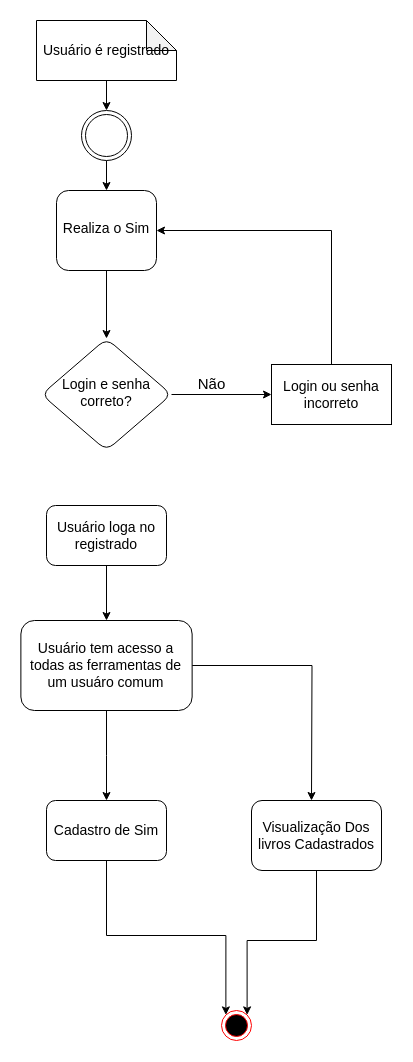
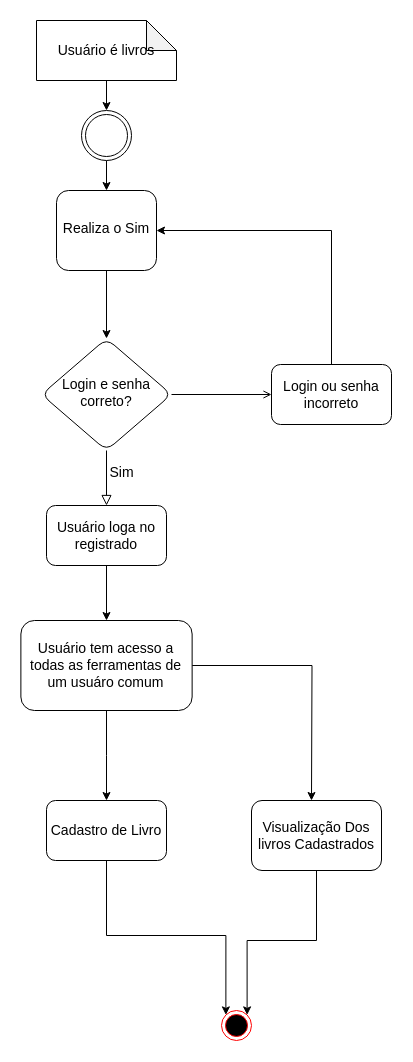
node "Usuário é registrado": label "Usuário é registrado" -> "Usuário é livros"
node "Não": removed
edge "Login e senha correto?" -> "Login ou senha incorreto": arrowhead classic -> open
node "Login ou senha incorreto": shape rectangle -> rounded rectangle
edge "Login e senha correto?" -> "Usuário loga no registrado": added, label "Sim"
node "Cadastro de Sim": label "Cadastro de Sim" -> "Cadastro de Livro"
